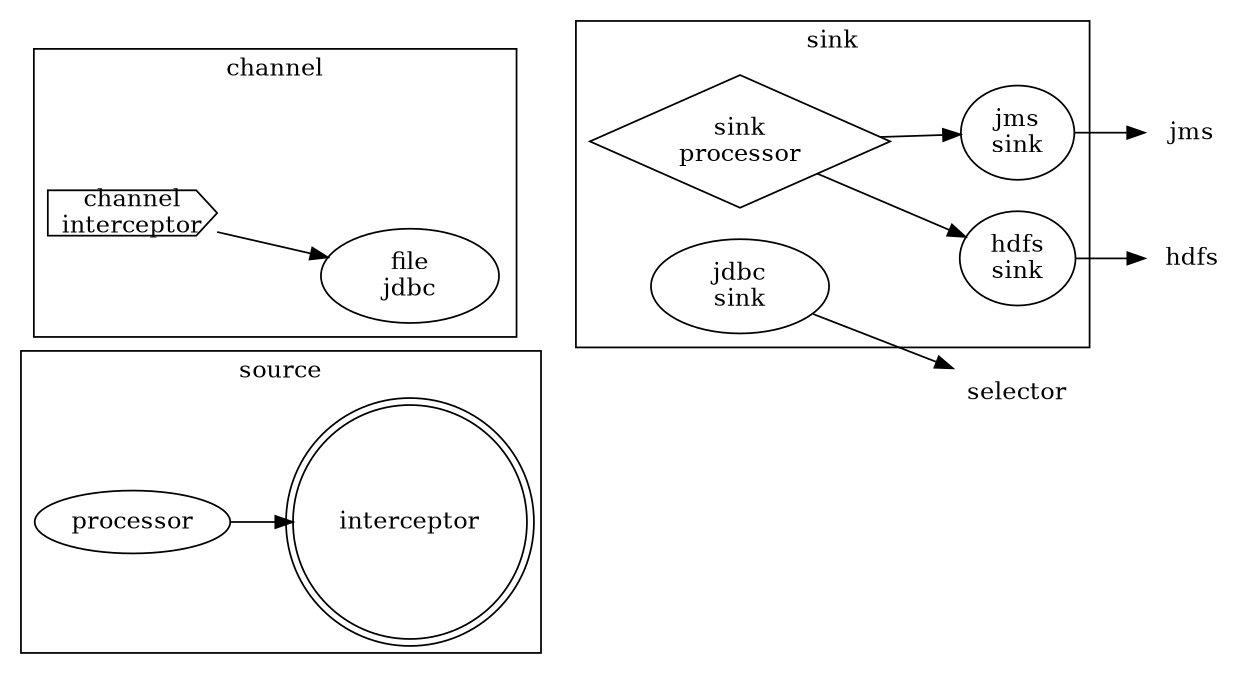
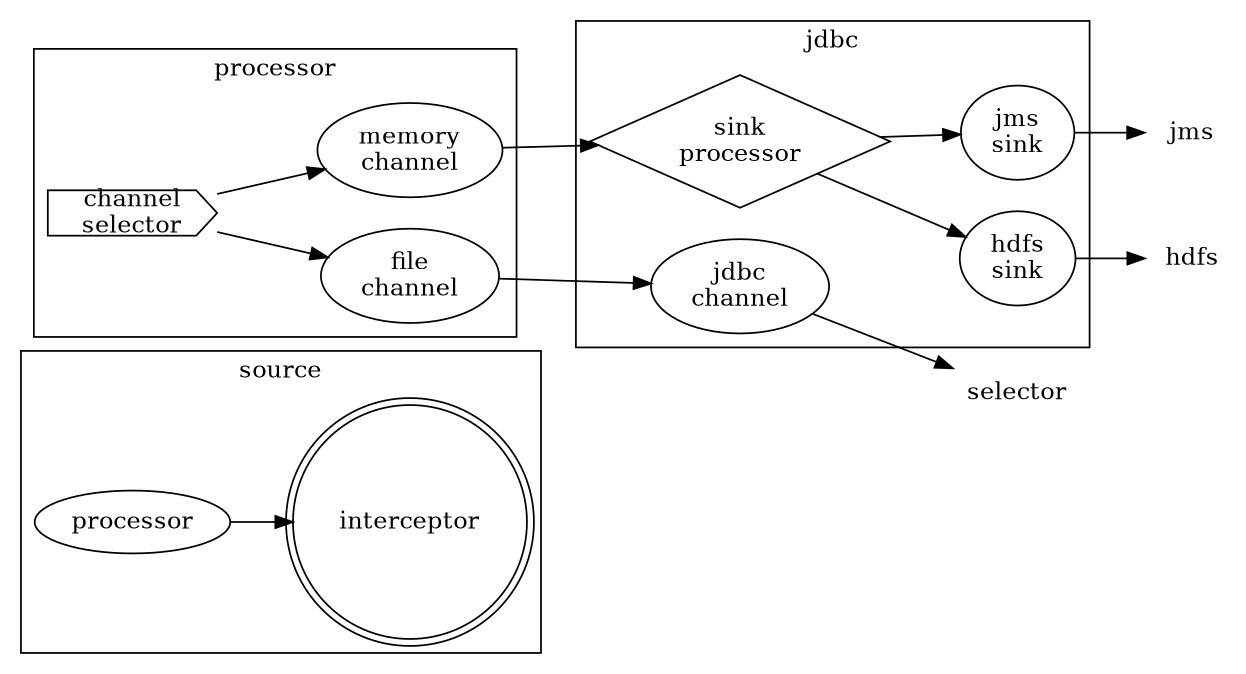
cluster "sink": label "sink" -> "jdbc"
cluster "channel": label "channel" -> "processor"
node "memory": added
node "channel": text "interceptor" -> "selector"
edge "file" -> "jdbc": added
node "file": text "jdbc" -> "channel"
node "jdbc": text "sink" -> "channel"
